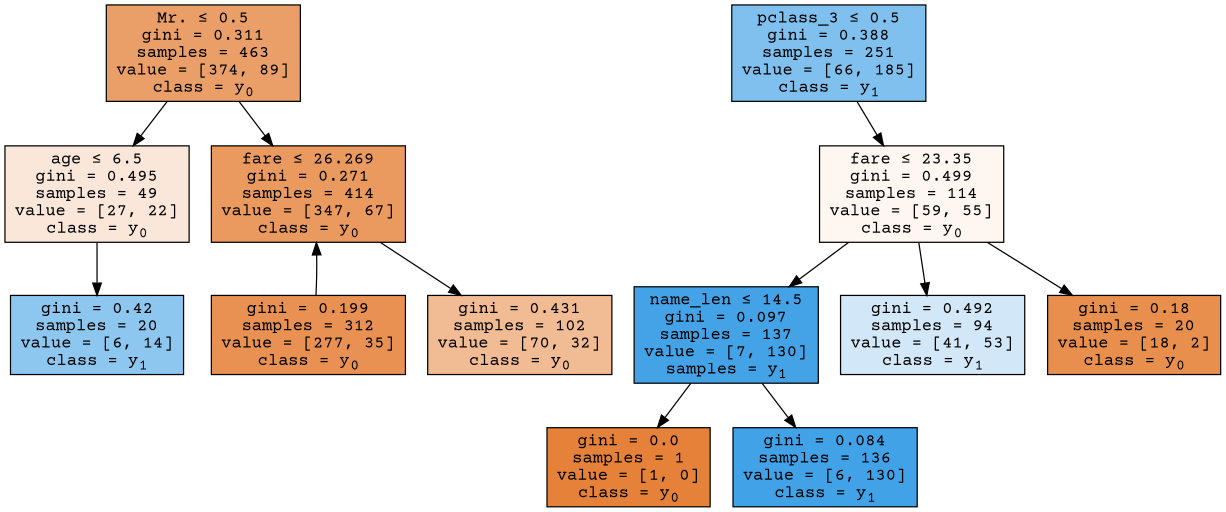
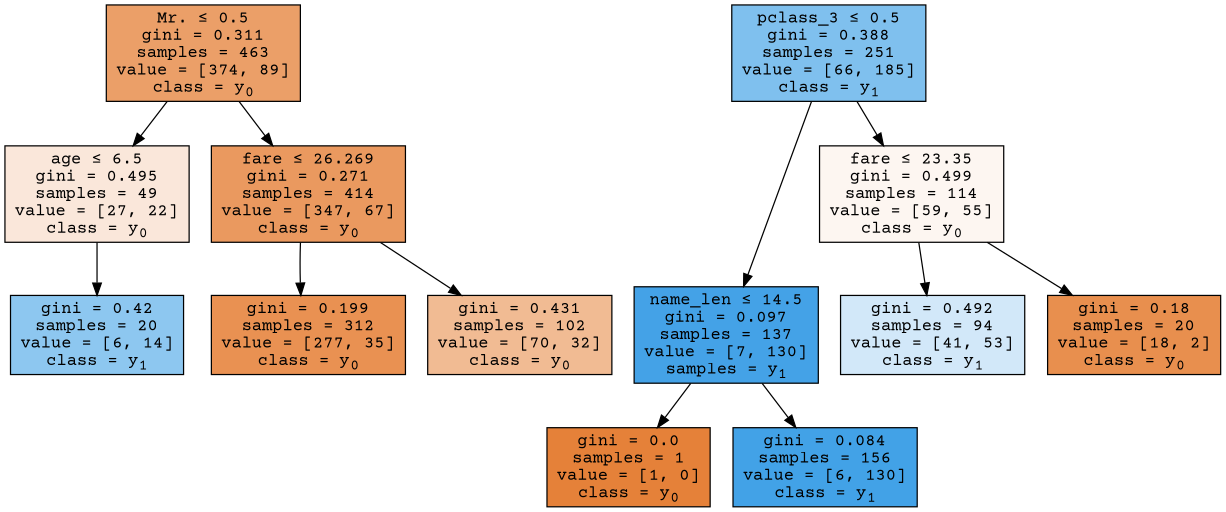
edge "fare ≤ 23.35" -> "name_len ≤ 14.5": now "pclass_3 ≤ 0.5" -> "name_len ≤ 14.5"
edge "gini = 0.199" -> "fare ≤ 26.269": reversed
node "gini = 0.084": text "samples = 136" -> "samples = 156"
